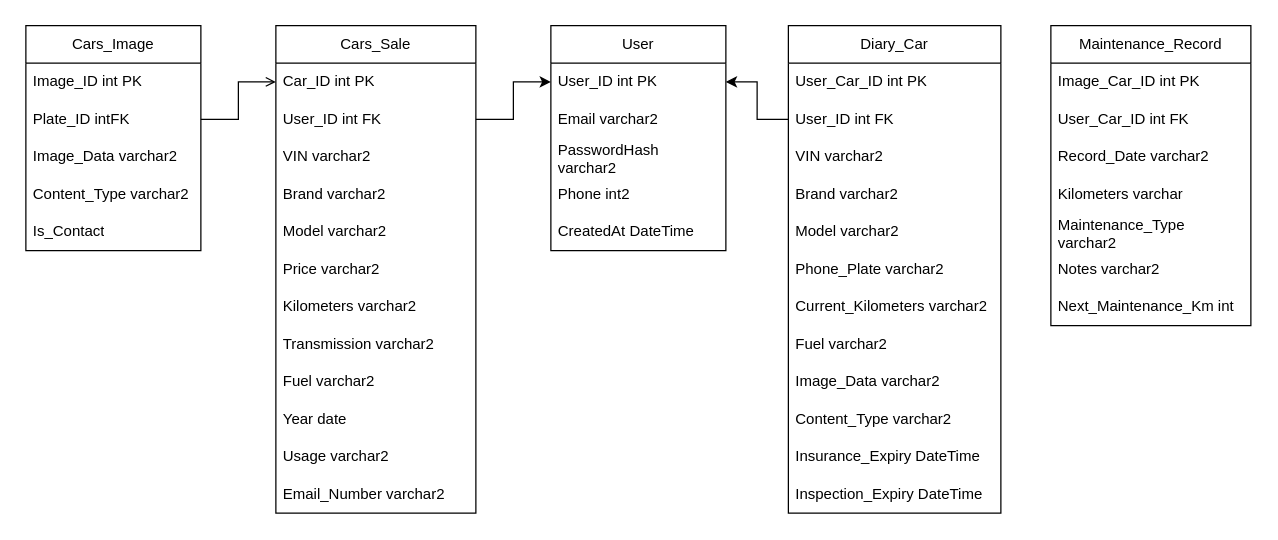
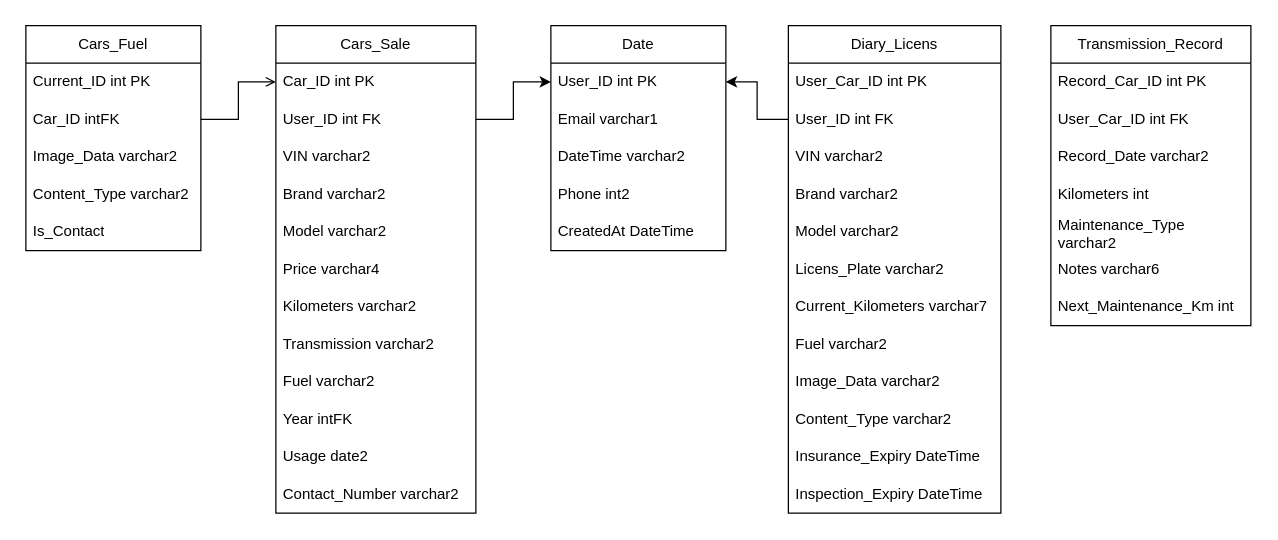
node "Cars_Image": label "Cars_Image" -> "Cars_Fuel"
node "User": label "User" -> "Date"
node "Diary_Car": label "Diary_Car" -> "Diary_Licens"
node "Maintenance_Record": label "Maintenance_Record" -> "Transmission_Record"
node "Image_ID int PK": label "Image_ID int PK" -> "Current_ID int PK"
node "Image_Car_ID int PK": label "Image_Car_ID int PK" -> "Record_Car_ID int PK"
node "Plate_ID intFK": label "Plate_ID intFK" -> "Car_ID intFK"
node "Email varchar2": label "Email varchar2" -> "Email varchar1"
node "PasswordHash varchar2": label "PasswordHash varchar2" -> "DateTime varchar2"
node "Kilometers varchar": label "Kilometers varchar" -> "Kilometers int"
node "Price varchar2": label "Price varchar2" -> "Price varchar4"
node "Phone_Plate varchar2": label "Phone_Plate varchar2" -> "Licens_Plate varchar2"
node "Notes varchar2": label "Notes varchar2" -> "Notes varchar6"
node "Current_Kilometers varchar2": label "Current_Kilometers varchar2" -> "Current_Kilometers varchar7"
node "Year date": label "Year date" -> "Year intFK"
node "Usage varchar2": label "Usage varchar2" -> "Usage date2"
node "Email_Number varchar2": label "Email_Number varchar2" -> "Contact_Number varchar2"
